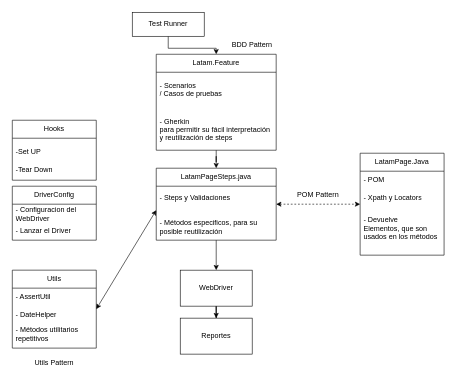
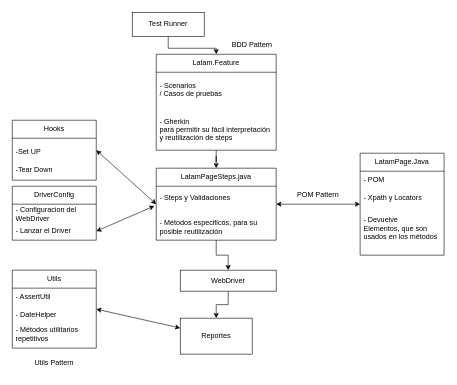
edge "Hooks" -- "- Steps y Validaciones": added
edge "LatamPageSteps.java" -- "LatamPage.Java": style dashed -> solid
edge "- Steps y Validaciones" -- "- Lanzar el Driver": added
edge "- Steps y Validaciones" -- "Utils": now "Reportes" -- "Utils"
node "WebDriver": size 72x36 -> 96x21
